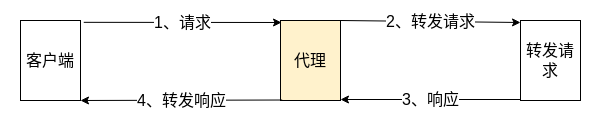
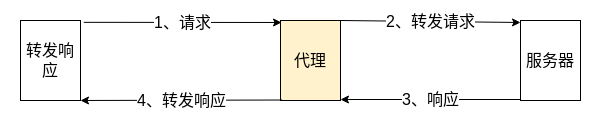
node "客户端": label "客户端" -> "转发响应"
node "转发请求": label "转发请求" -> "服务器"
